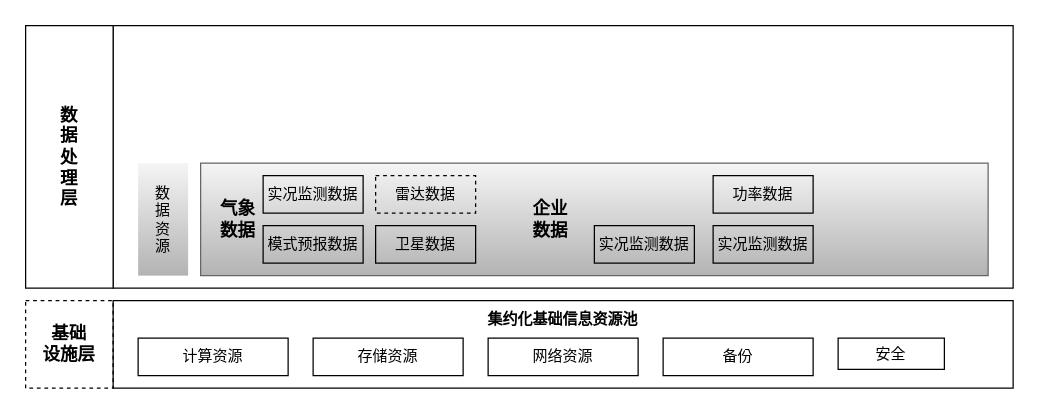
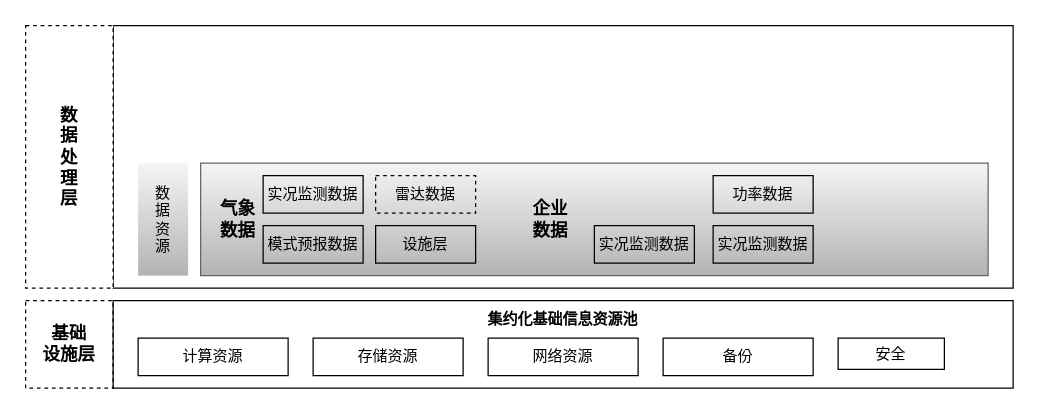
node "数 据 处 理 层": style solid -> dashed
node "卫星数据": label "卫星数据" -> "设施层"
